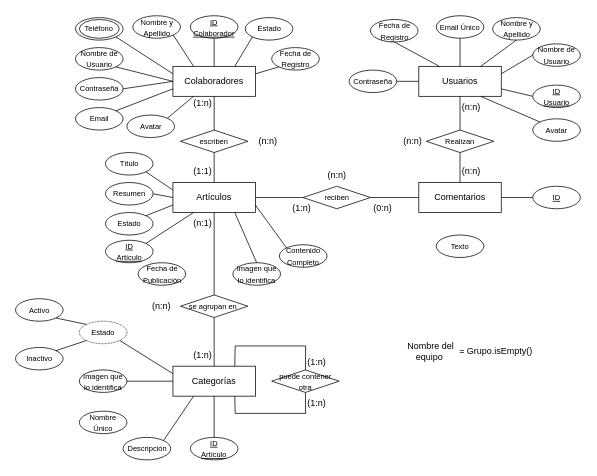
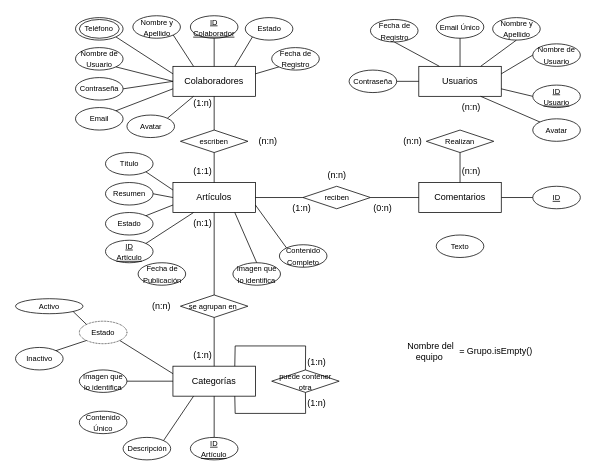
edge "Usuarios" -- "Realizan": removed
node "Activo": size 48x23 -> 68x15
node "Nombre Único": label "Nombre Único" -> "Contenido Único"
